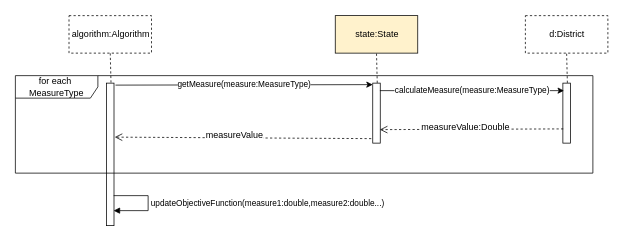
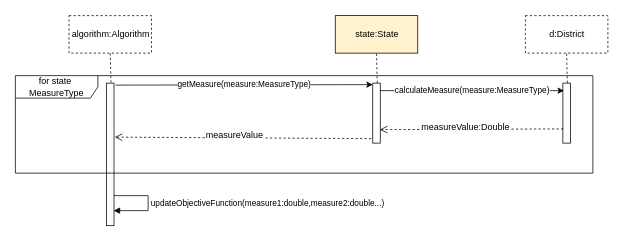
node "for each MeasureType": label "for each MeasureType" -> "for state MeasureType"
